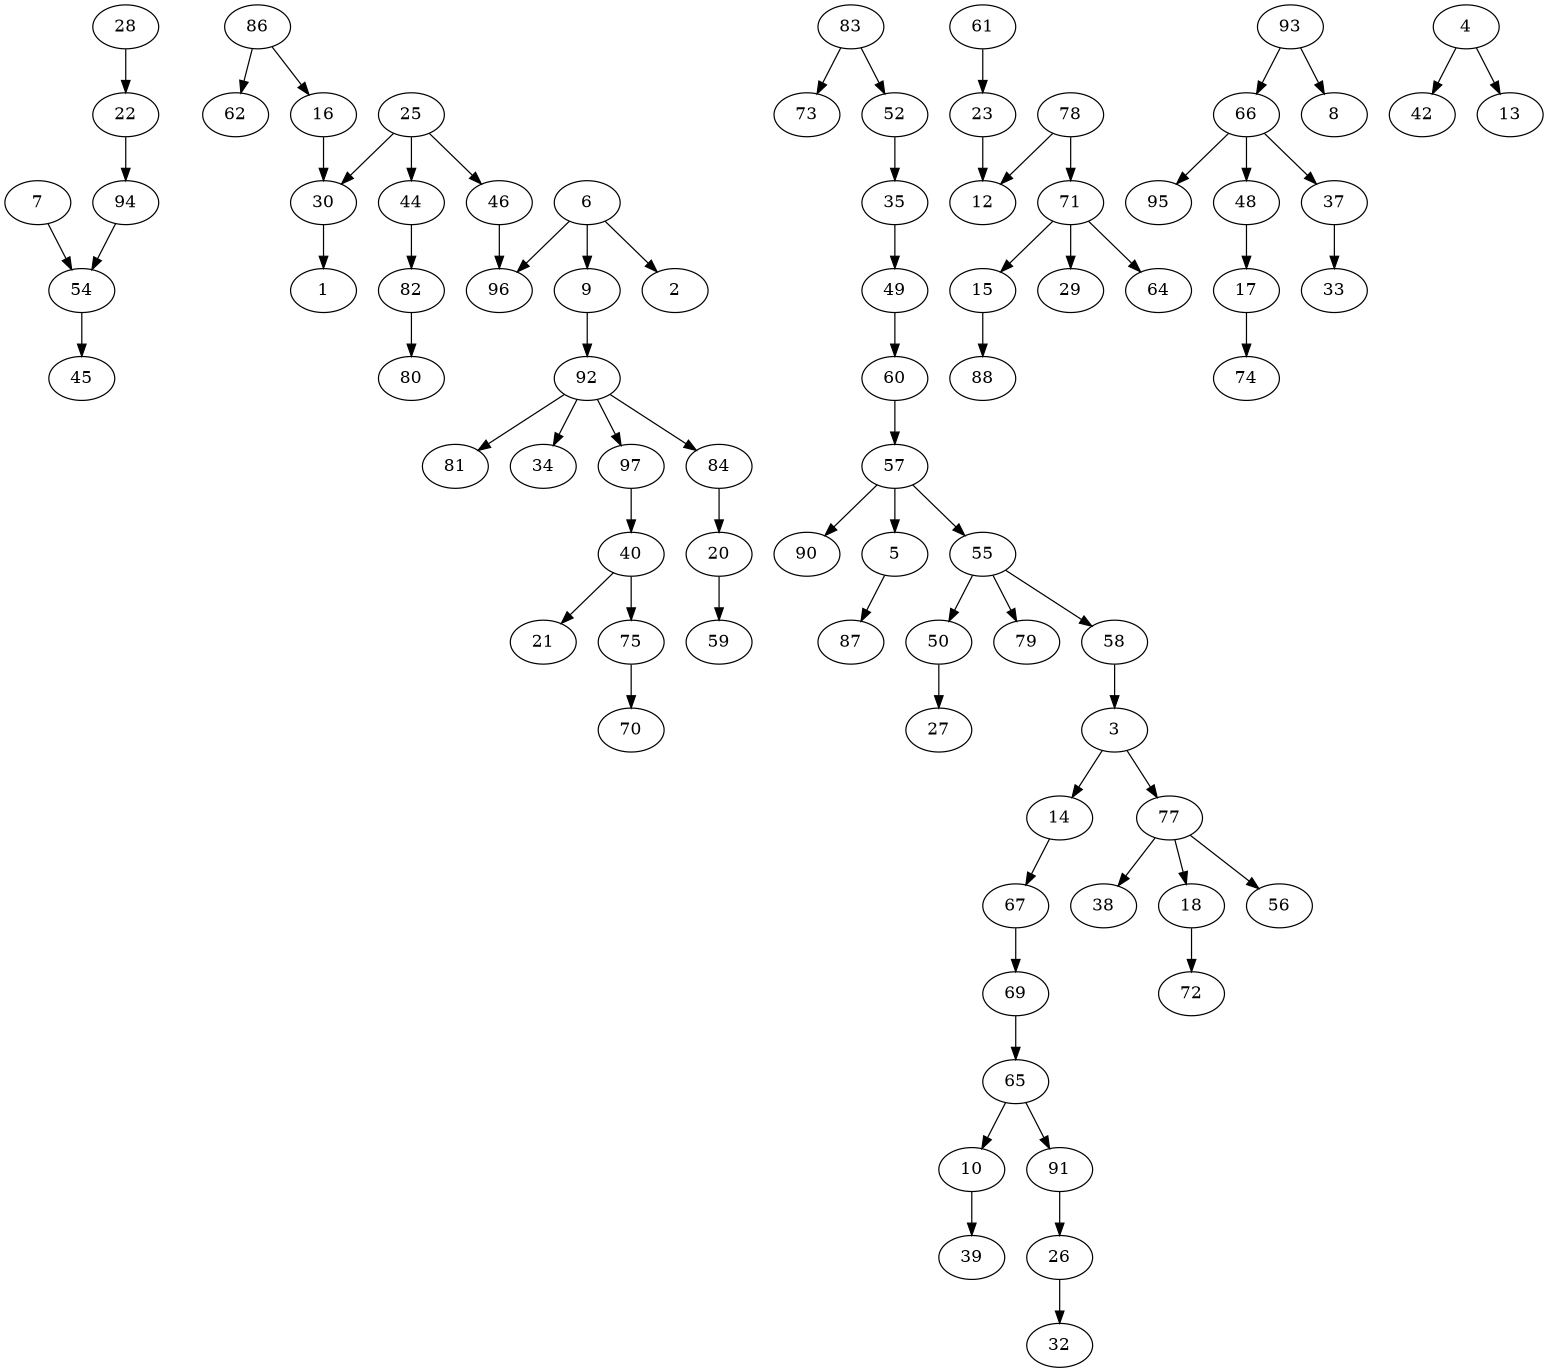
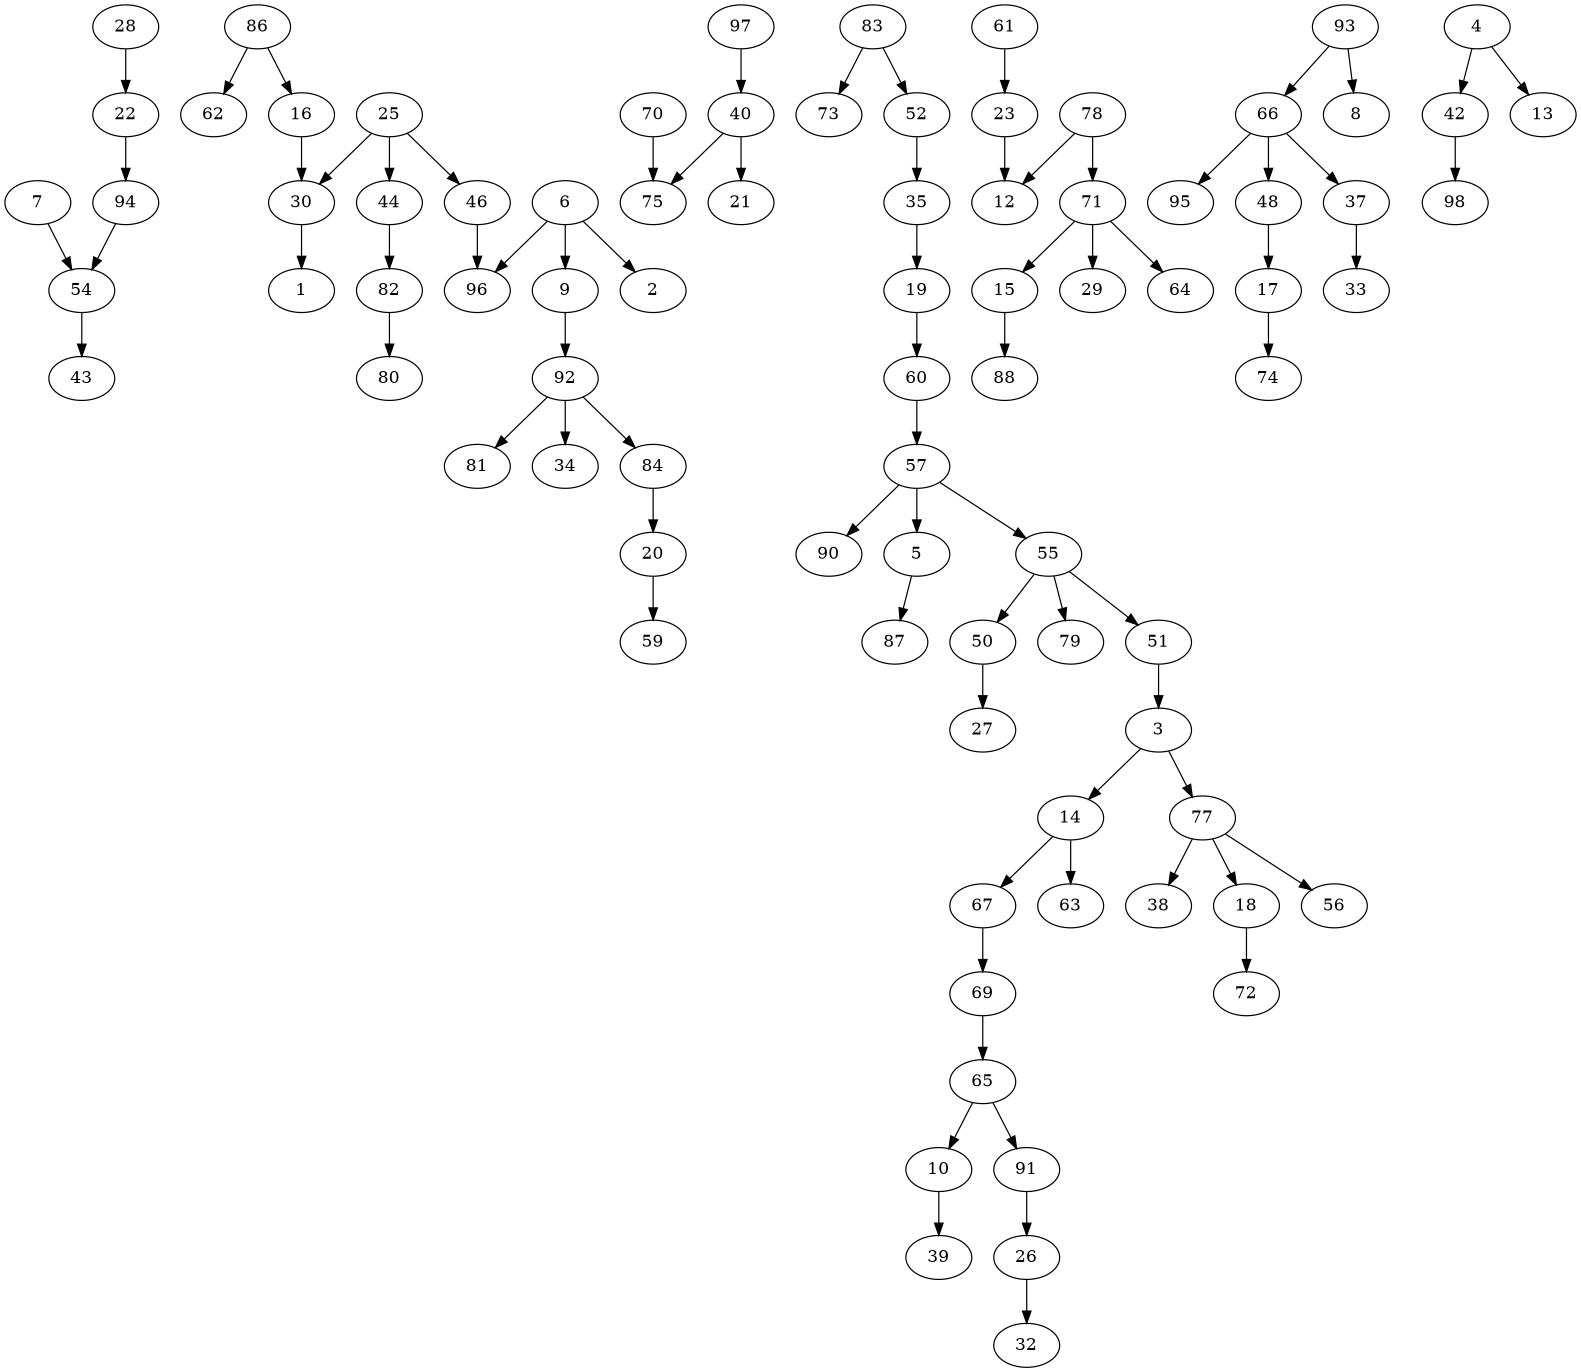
node "98": added
node "49": label "49" -> "19"
node "45": label "45" -> "43"
edge "92" -> "97": removed
node "58": label "58" -> "51"
edge "75" -> "70": reversed
node "63": added
